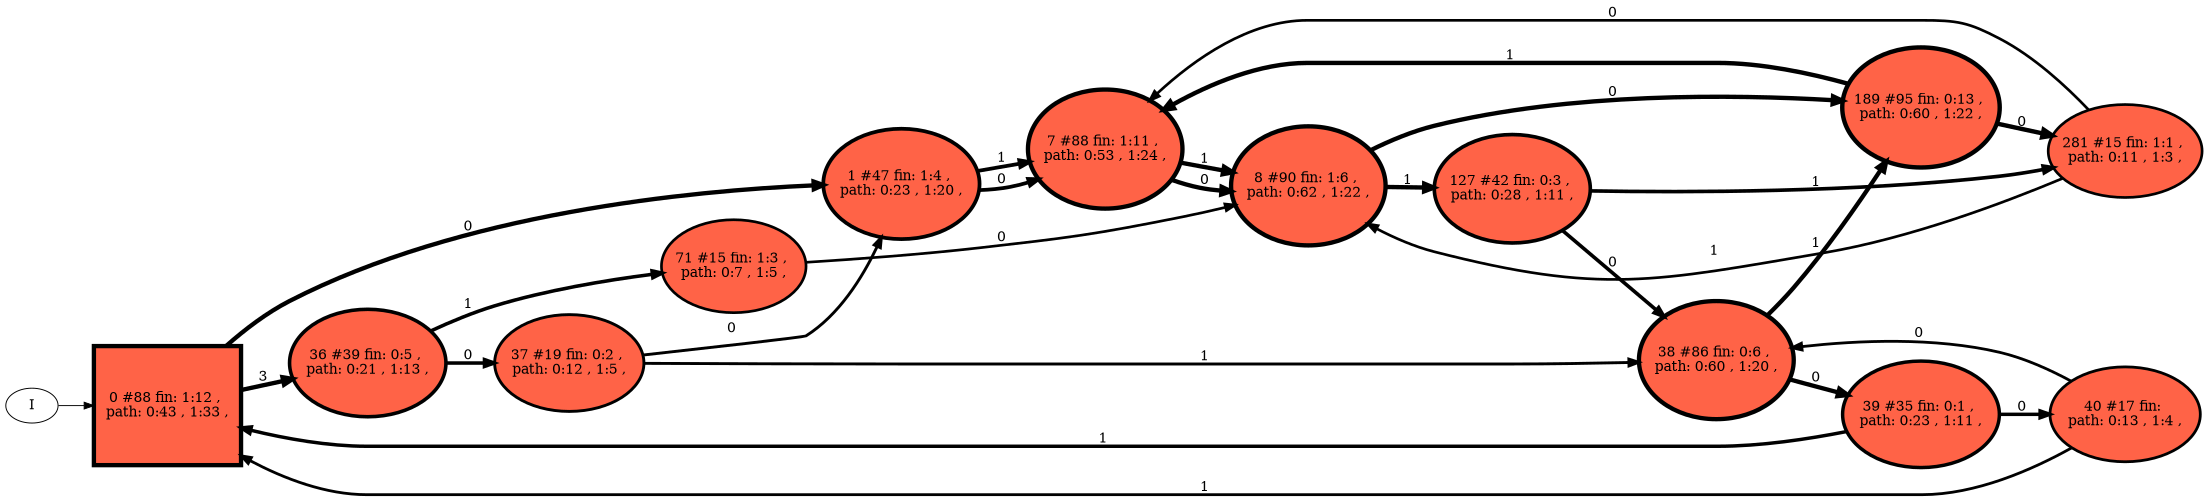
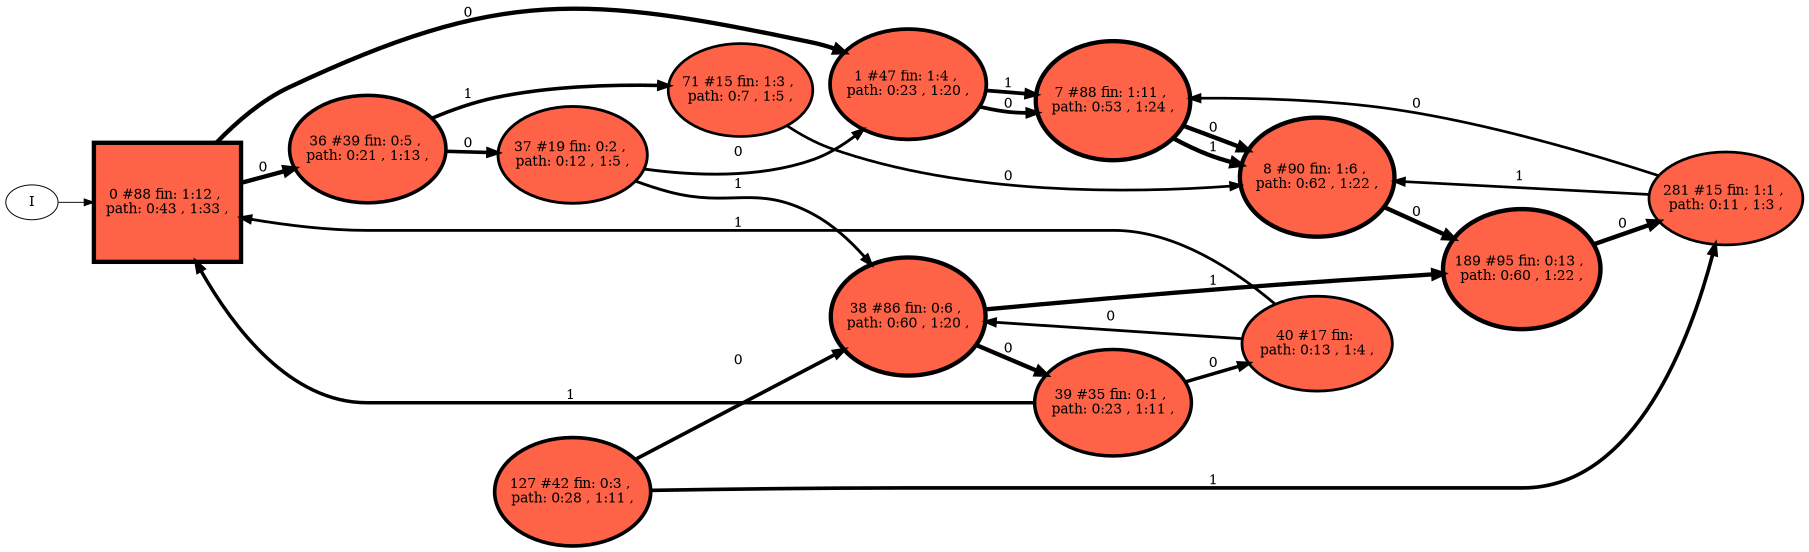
edge "189 #95 fin: 0:13 , path: 0:60 , 1:22 ," -> "7 #88 fin: 1:11 , path: 0:53 , 1:24 ,": removed, label "1"
edge "8 #90 fin: 1:6 , path: 0:62 , 1:22 ," -> "127 #42 fin: 0:3 , path: 0:28 , 1:11 ,": removed, label "1"
edge "0 #88 fin: 1:12 , path: 0:43 , 1:33 ," -> "36 #39 fin: 0:5 , path: 0:21 , 1:13 ,": label "3 " -> "0 "
